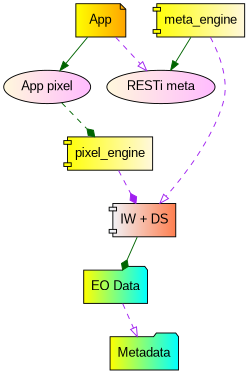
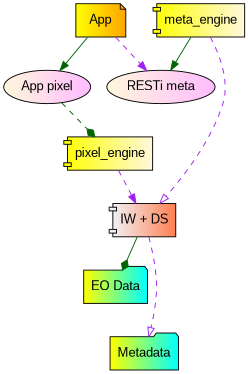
edge "App" -> "RESTi meta": arrowhead onormal -> normal
edge "pixel_engine" -> "IW + DS": arrowhead diamond -> normal
edge "EO Data" -> "Metadata": now "IW + DS" -> "Metadata"
